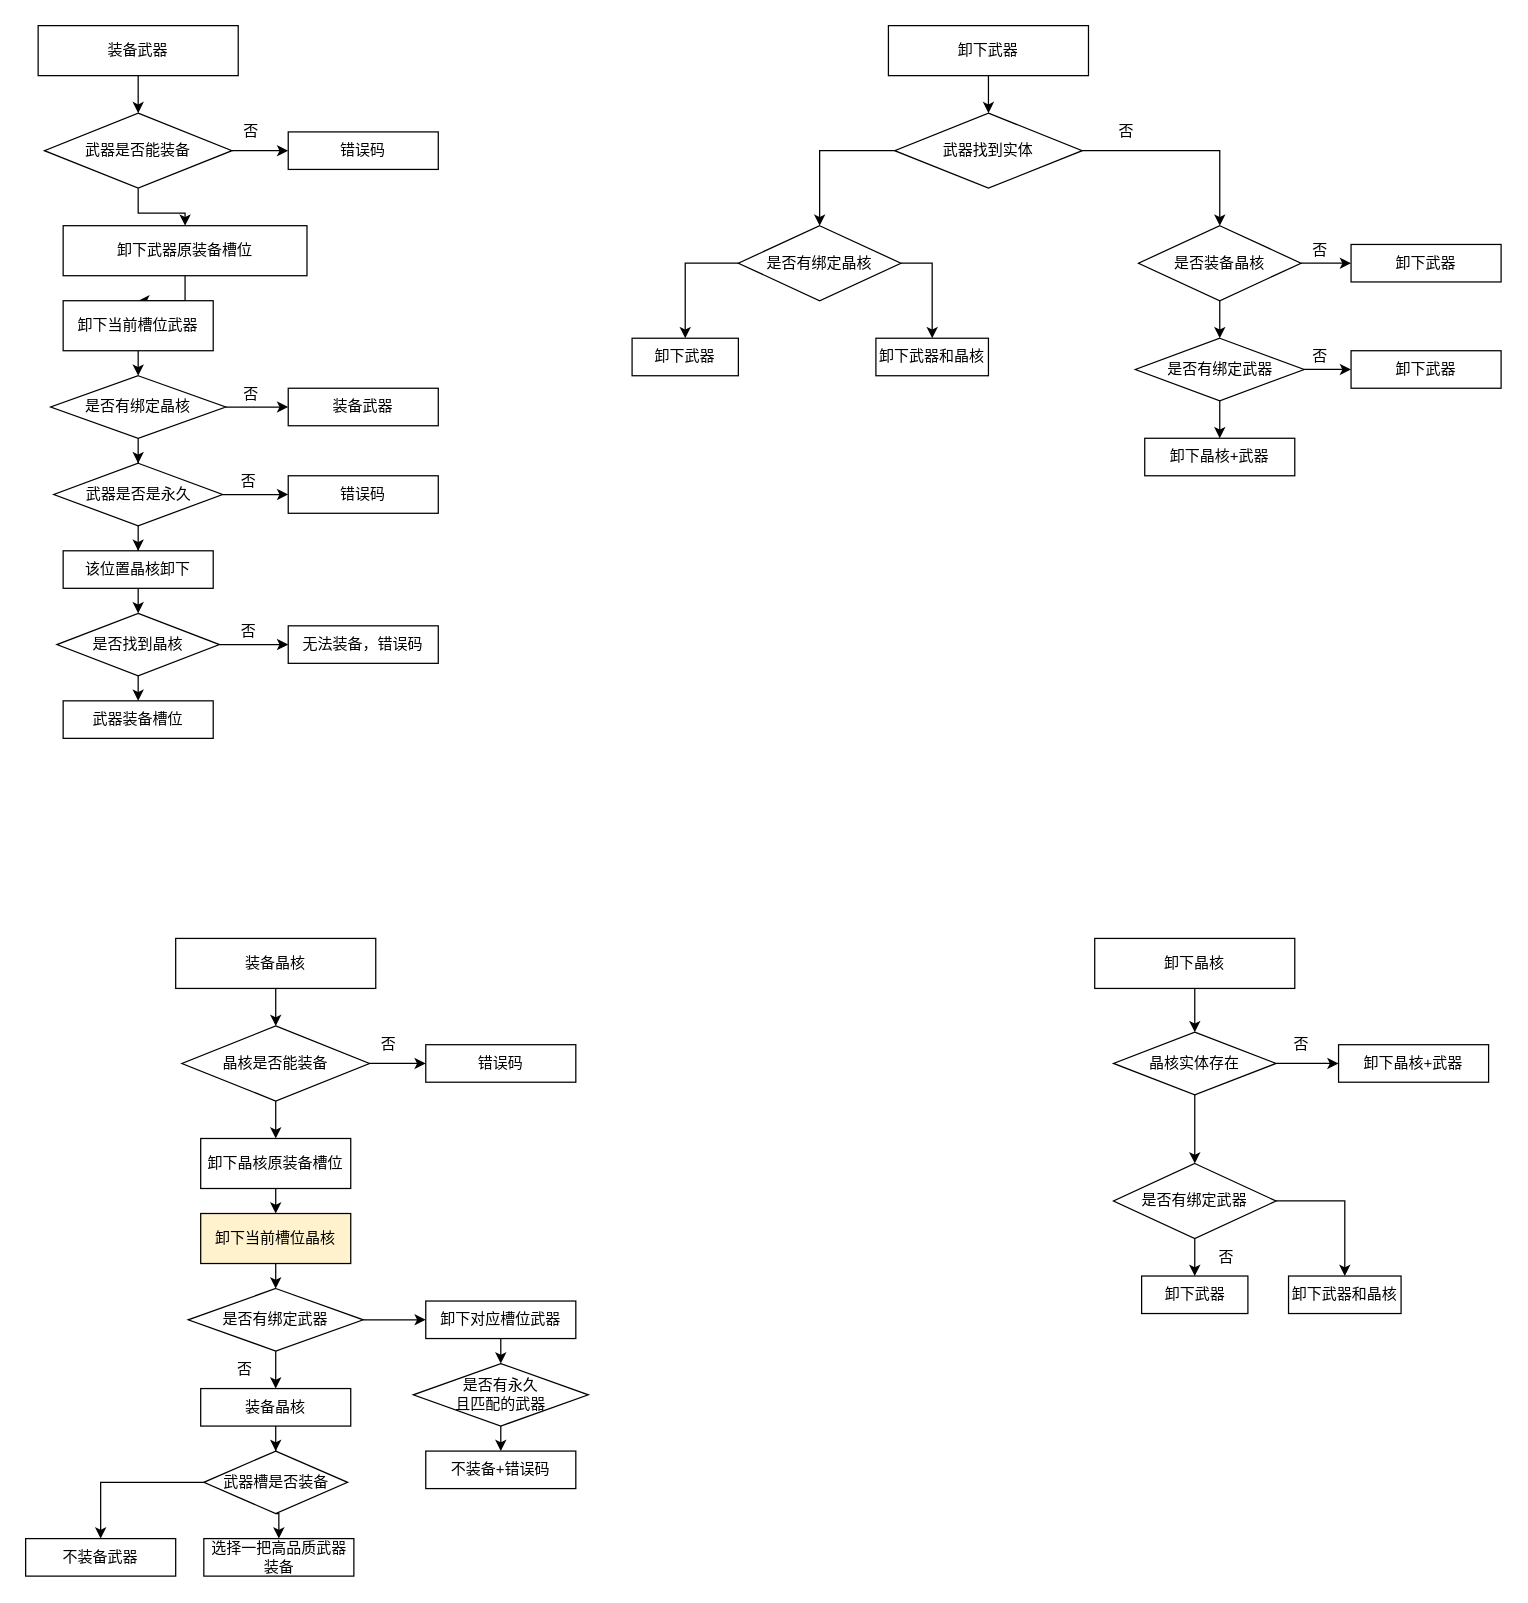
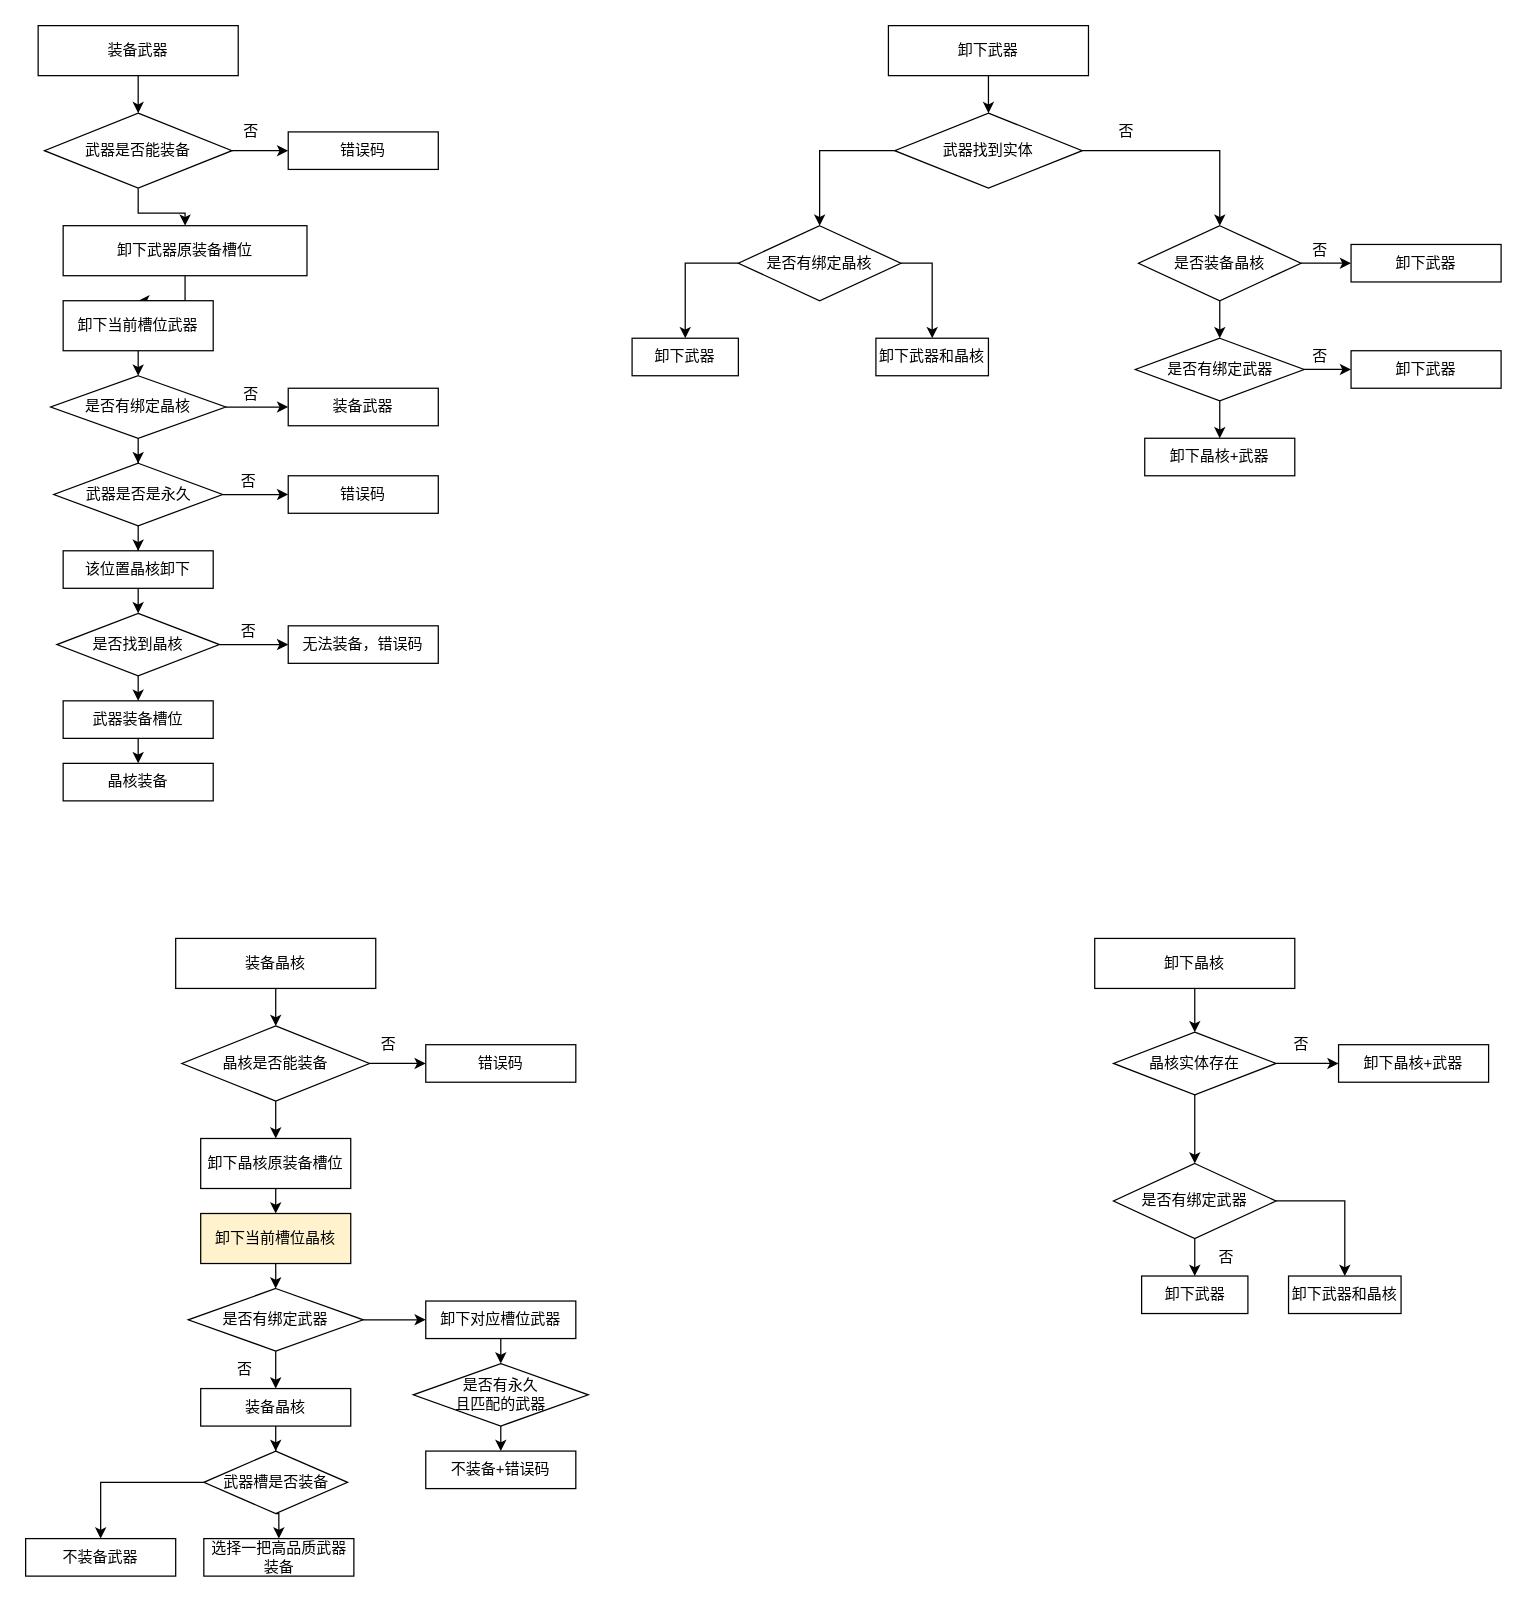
edge "武器装备槽位" -> "晶核装备": added
node "晶核装备": added
